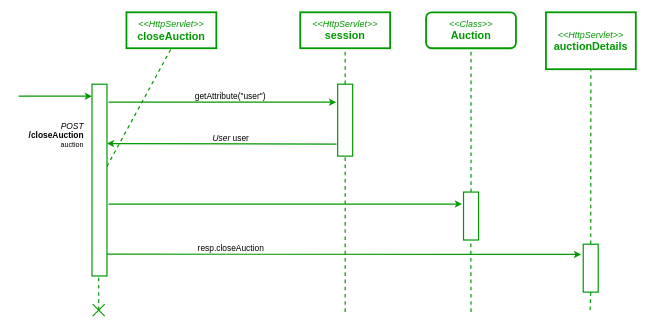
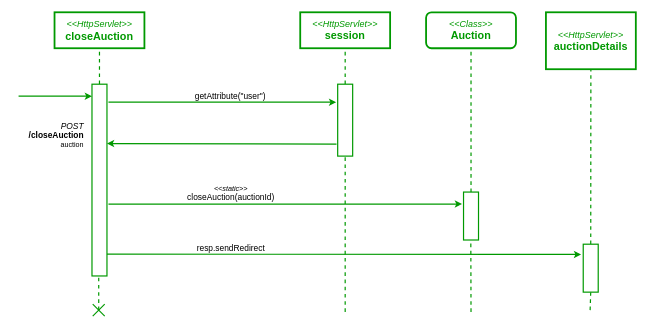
node "<<HttpServlet>> closeAuction": moved (171, 30) -> (99, 30)
node "User user": removed
node "<<static>> closeAuction(auctionId)": added
node "resp.closeAuction": label "resp.closeAuction" -> "resp.sendRedirect"
